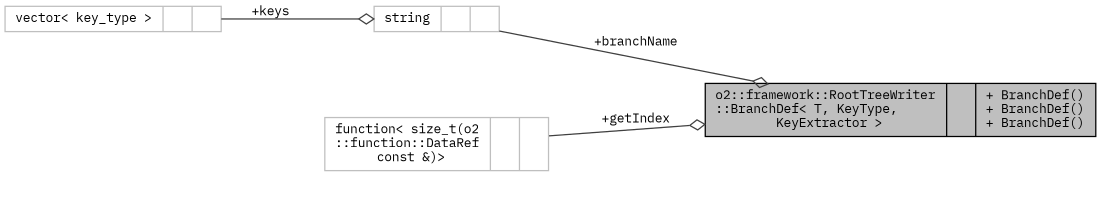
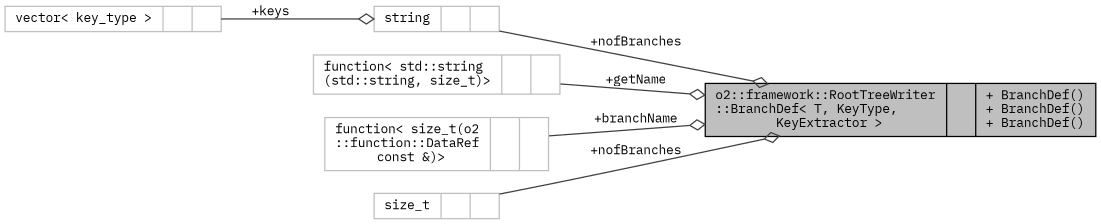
edge "string" -> "o2::framework::RootTreeWriter": label " +branchName" -> " +nofBranches"
node "function< std::string": added
edge "function< size_t(o2" -> "o2::framework::RootTreeWriter": label " +getIndex" -> " +branchName"
node "size_t": added
